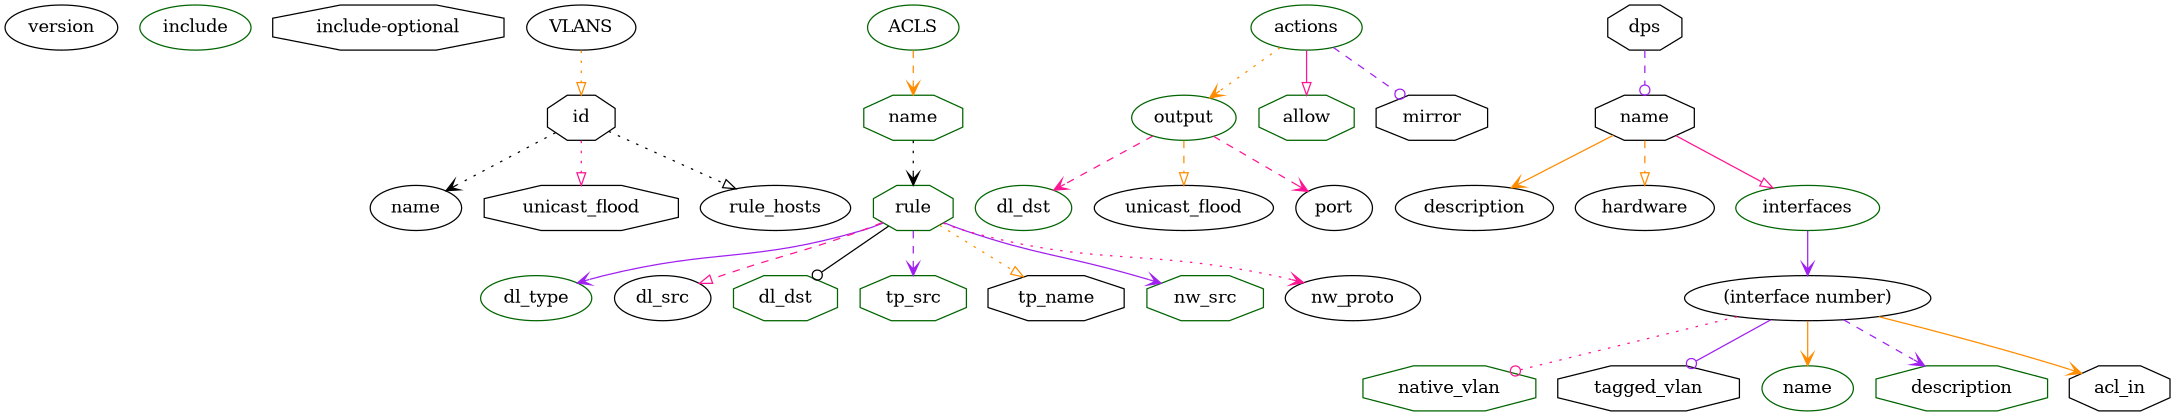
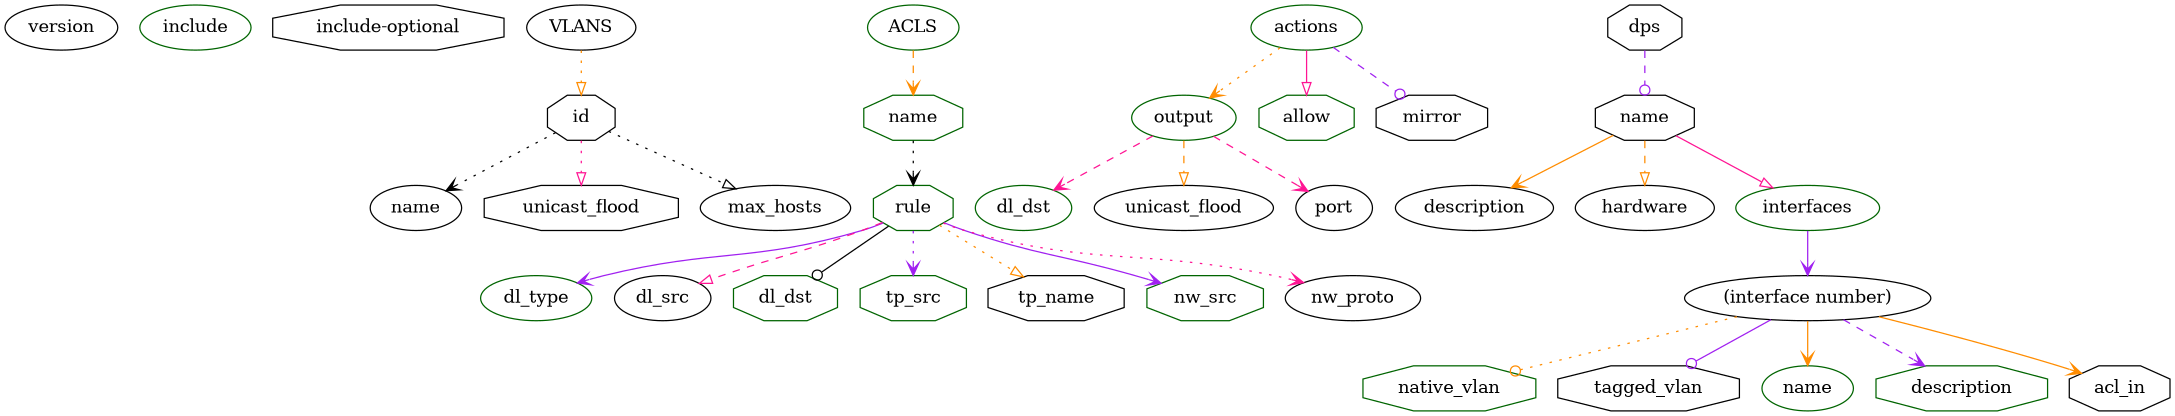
node "rule_hosts": label "rule_hosts" -> "max_hosts"
edge "rule" -> "tp_src": style dashed -> dotted
edge "(interface number)" -> "native_vlan": color deeppink -> darkorange
